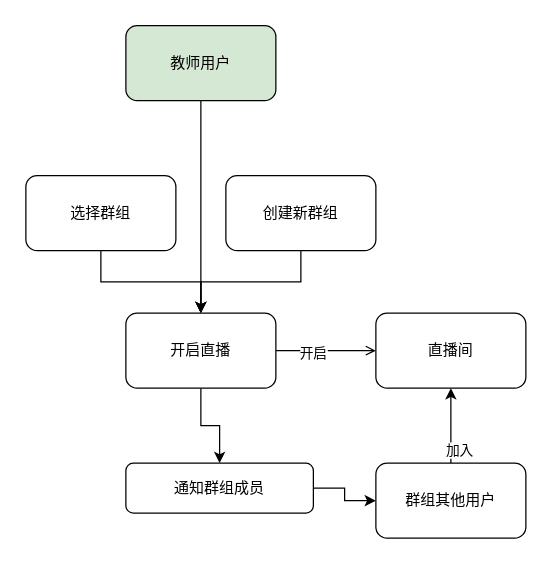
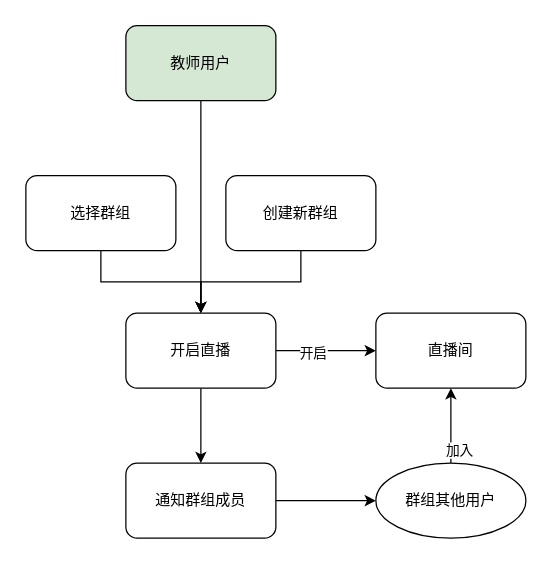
edge "开启直播" -> "直播间": arrowhead open -> classic
node "通知群组成员": size 188x50 -> 150x75
node "群组其他用户": shape rounded rectangle -> ellipse
